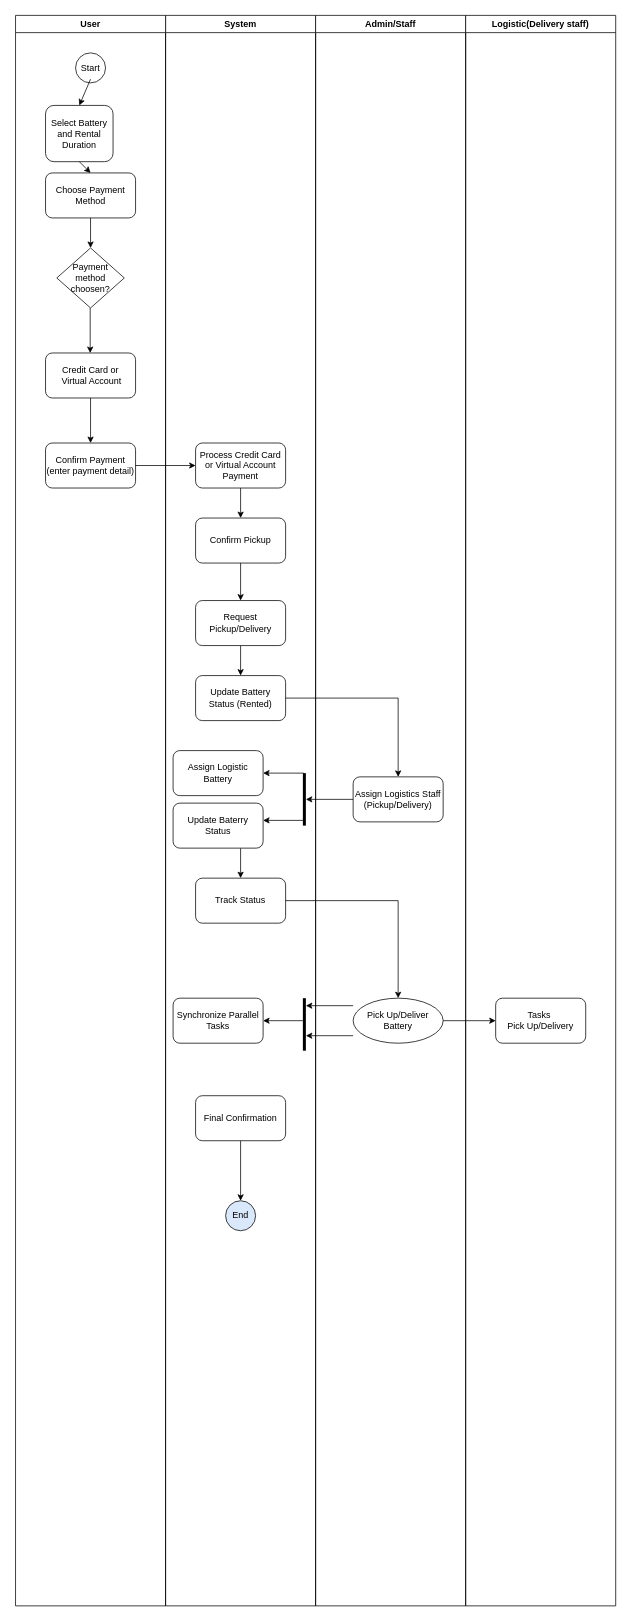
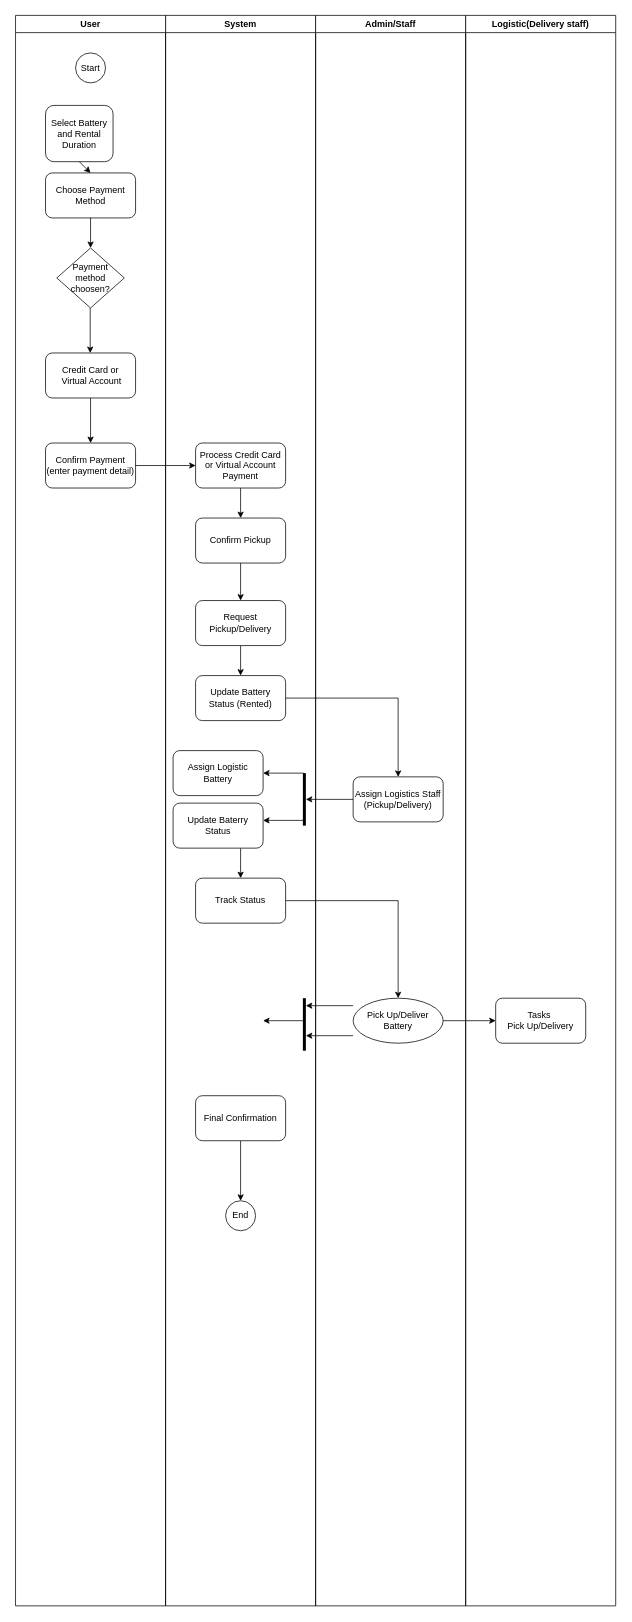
edge "Start" -> "Select Battery and Rental Duration": removed
node "Synchronize Parallel Tasks": removed
node "End": fillcolor #dae8fc -> #ffffff
